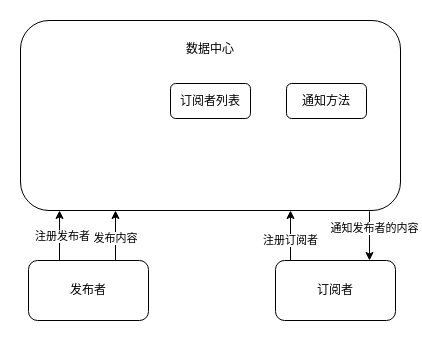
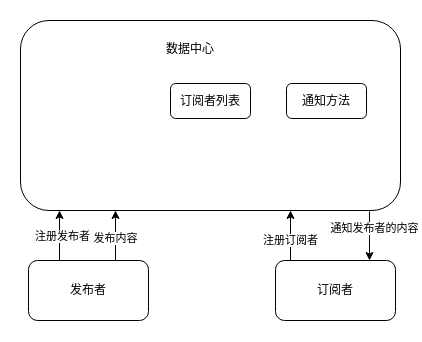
node "数据中心": moved (211, 50) -> (191, 50)
